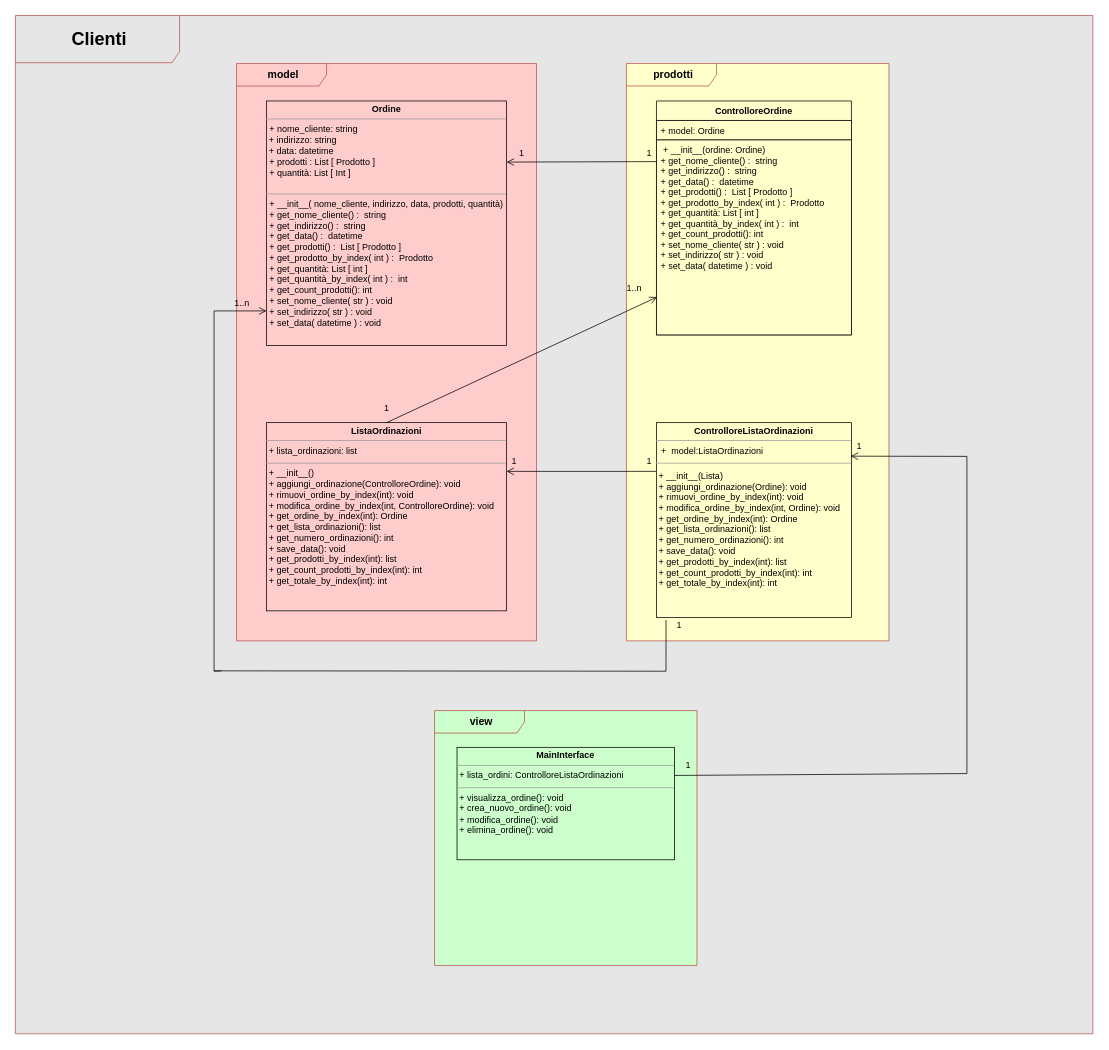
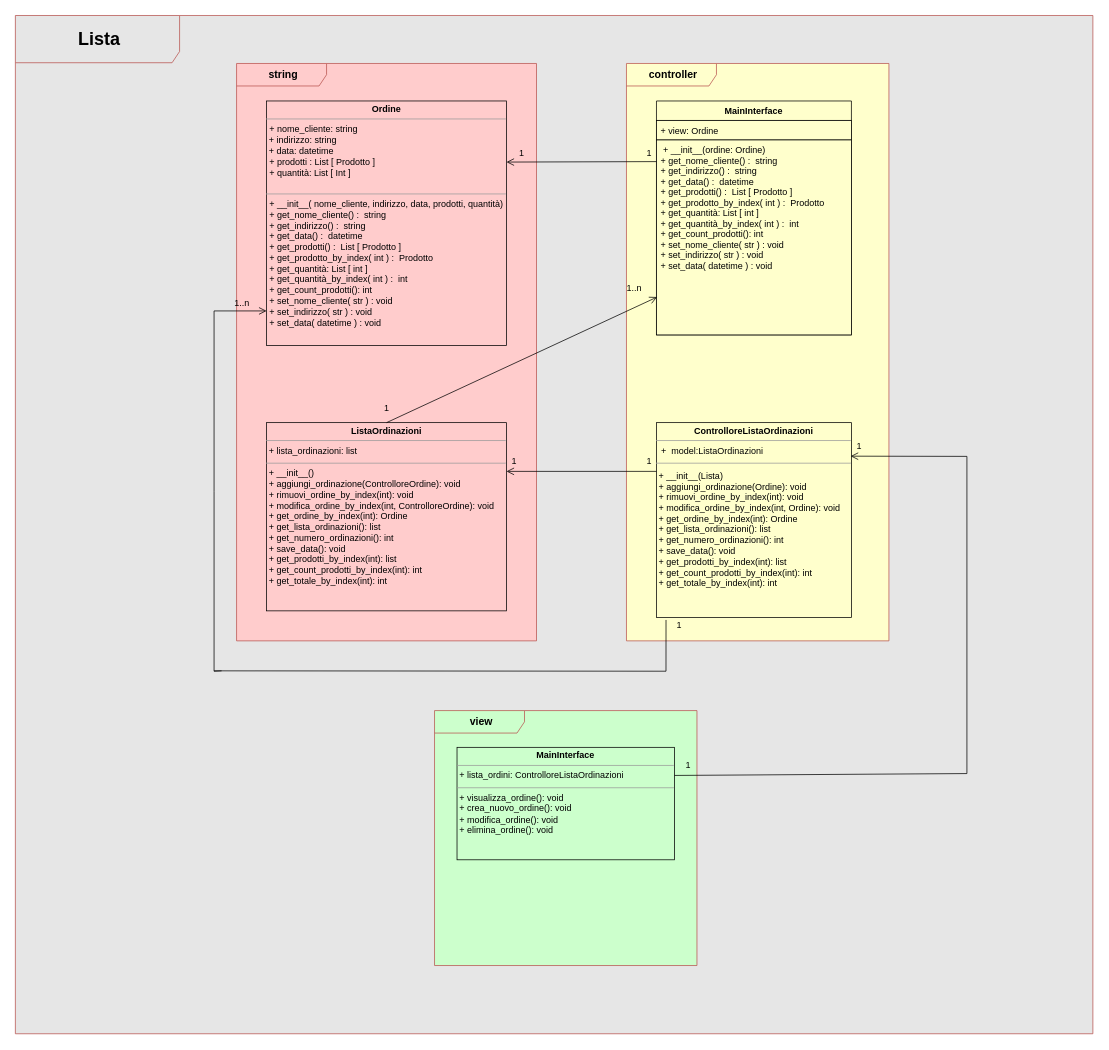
node "Clienti": label "Clienti" -> "Lista"
node "model": label "model" -> "string"
node "prodotti": label "prodotti" -> "controller"
node "ControlloreOrdine": label "ControlloreOrdine" -> "MainInterface"
node "+ model: Ordine": label "+ model: Ordine" -> "+ view: Ordine"
